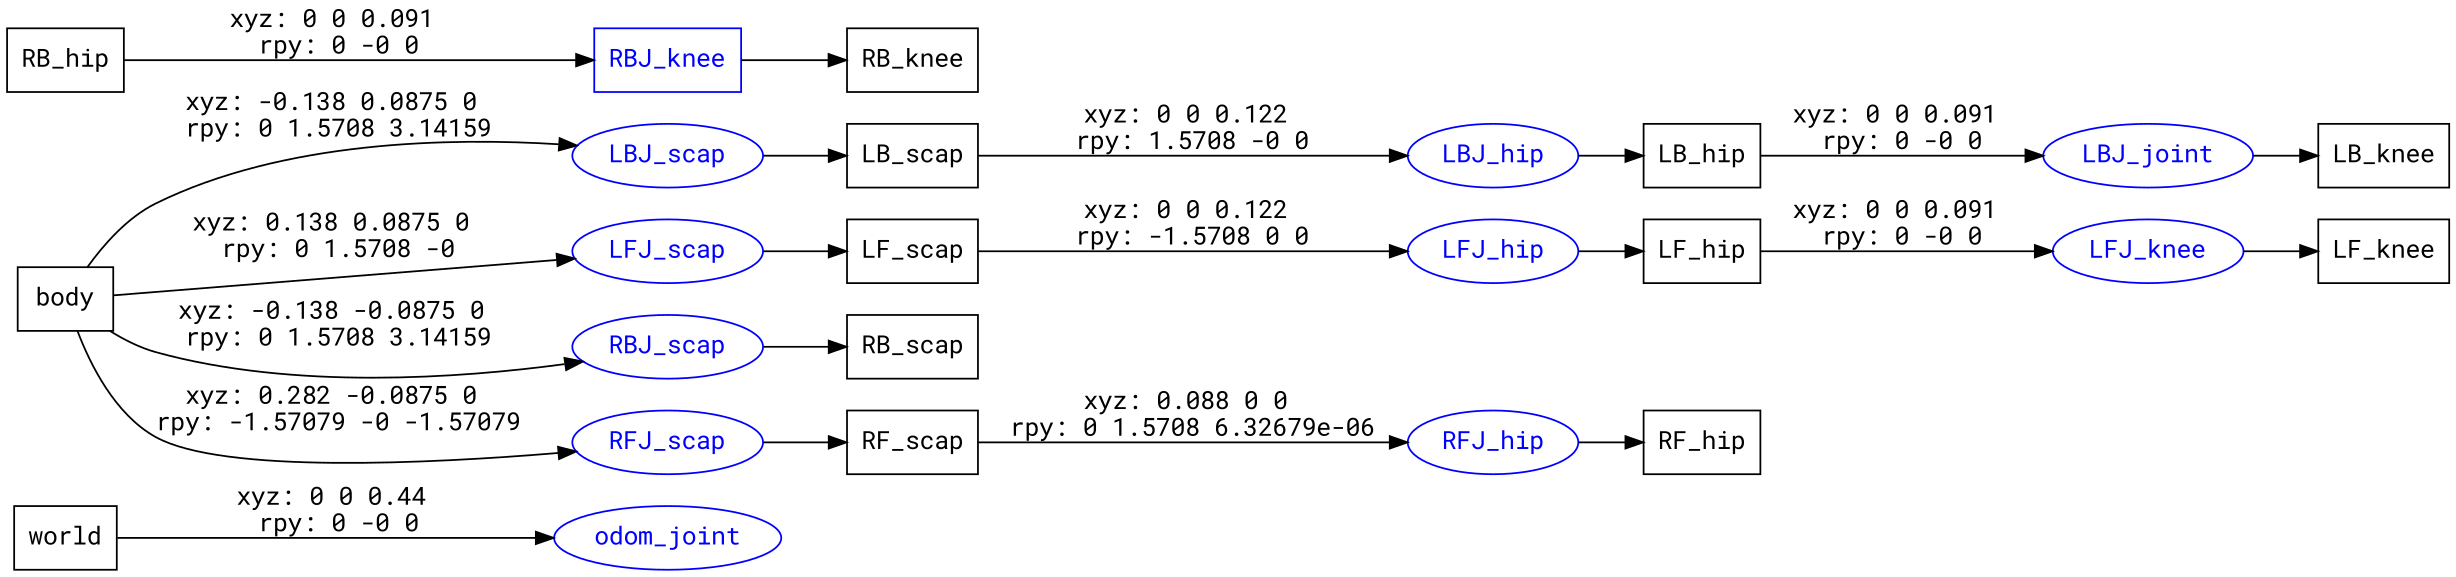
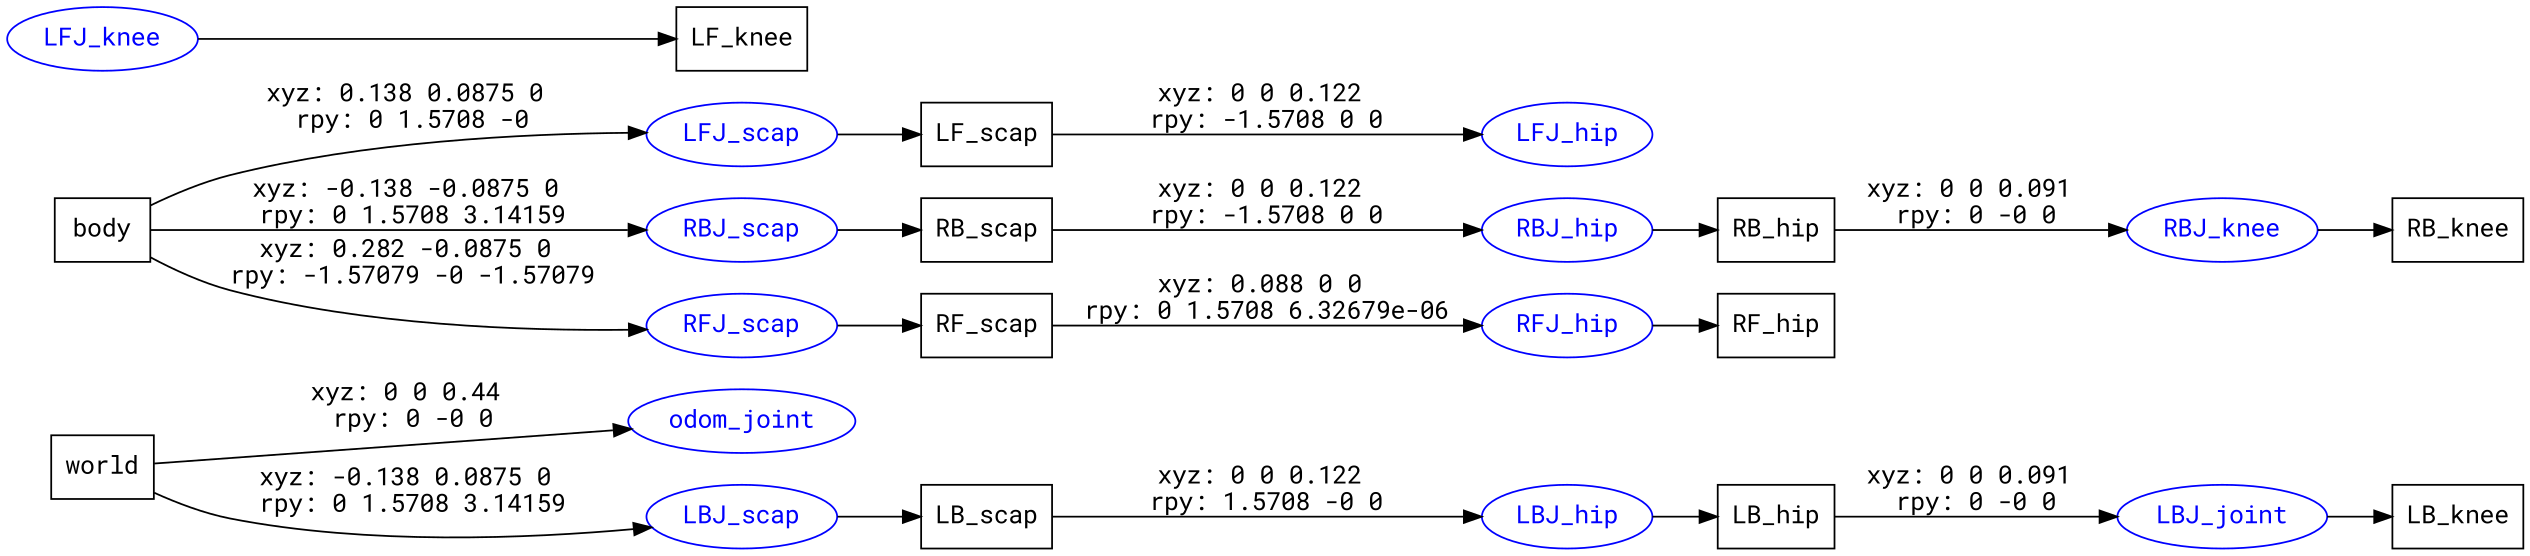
node "RBJ_knee": shape box -> ellipse
edge "body" -> "LBJ_scap": now "world" -> "LBJ_scap"
node "RBJ_hip": added
node "LF_hip": removed
